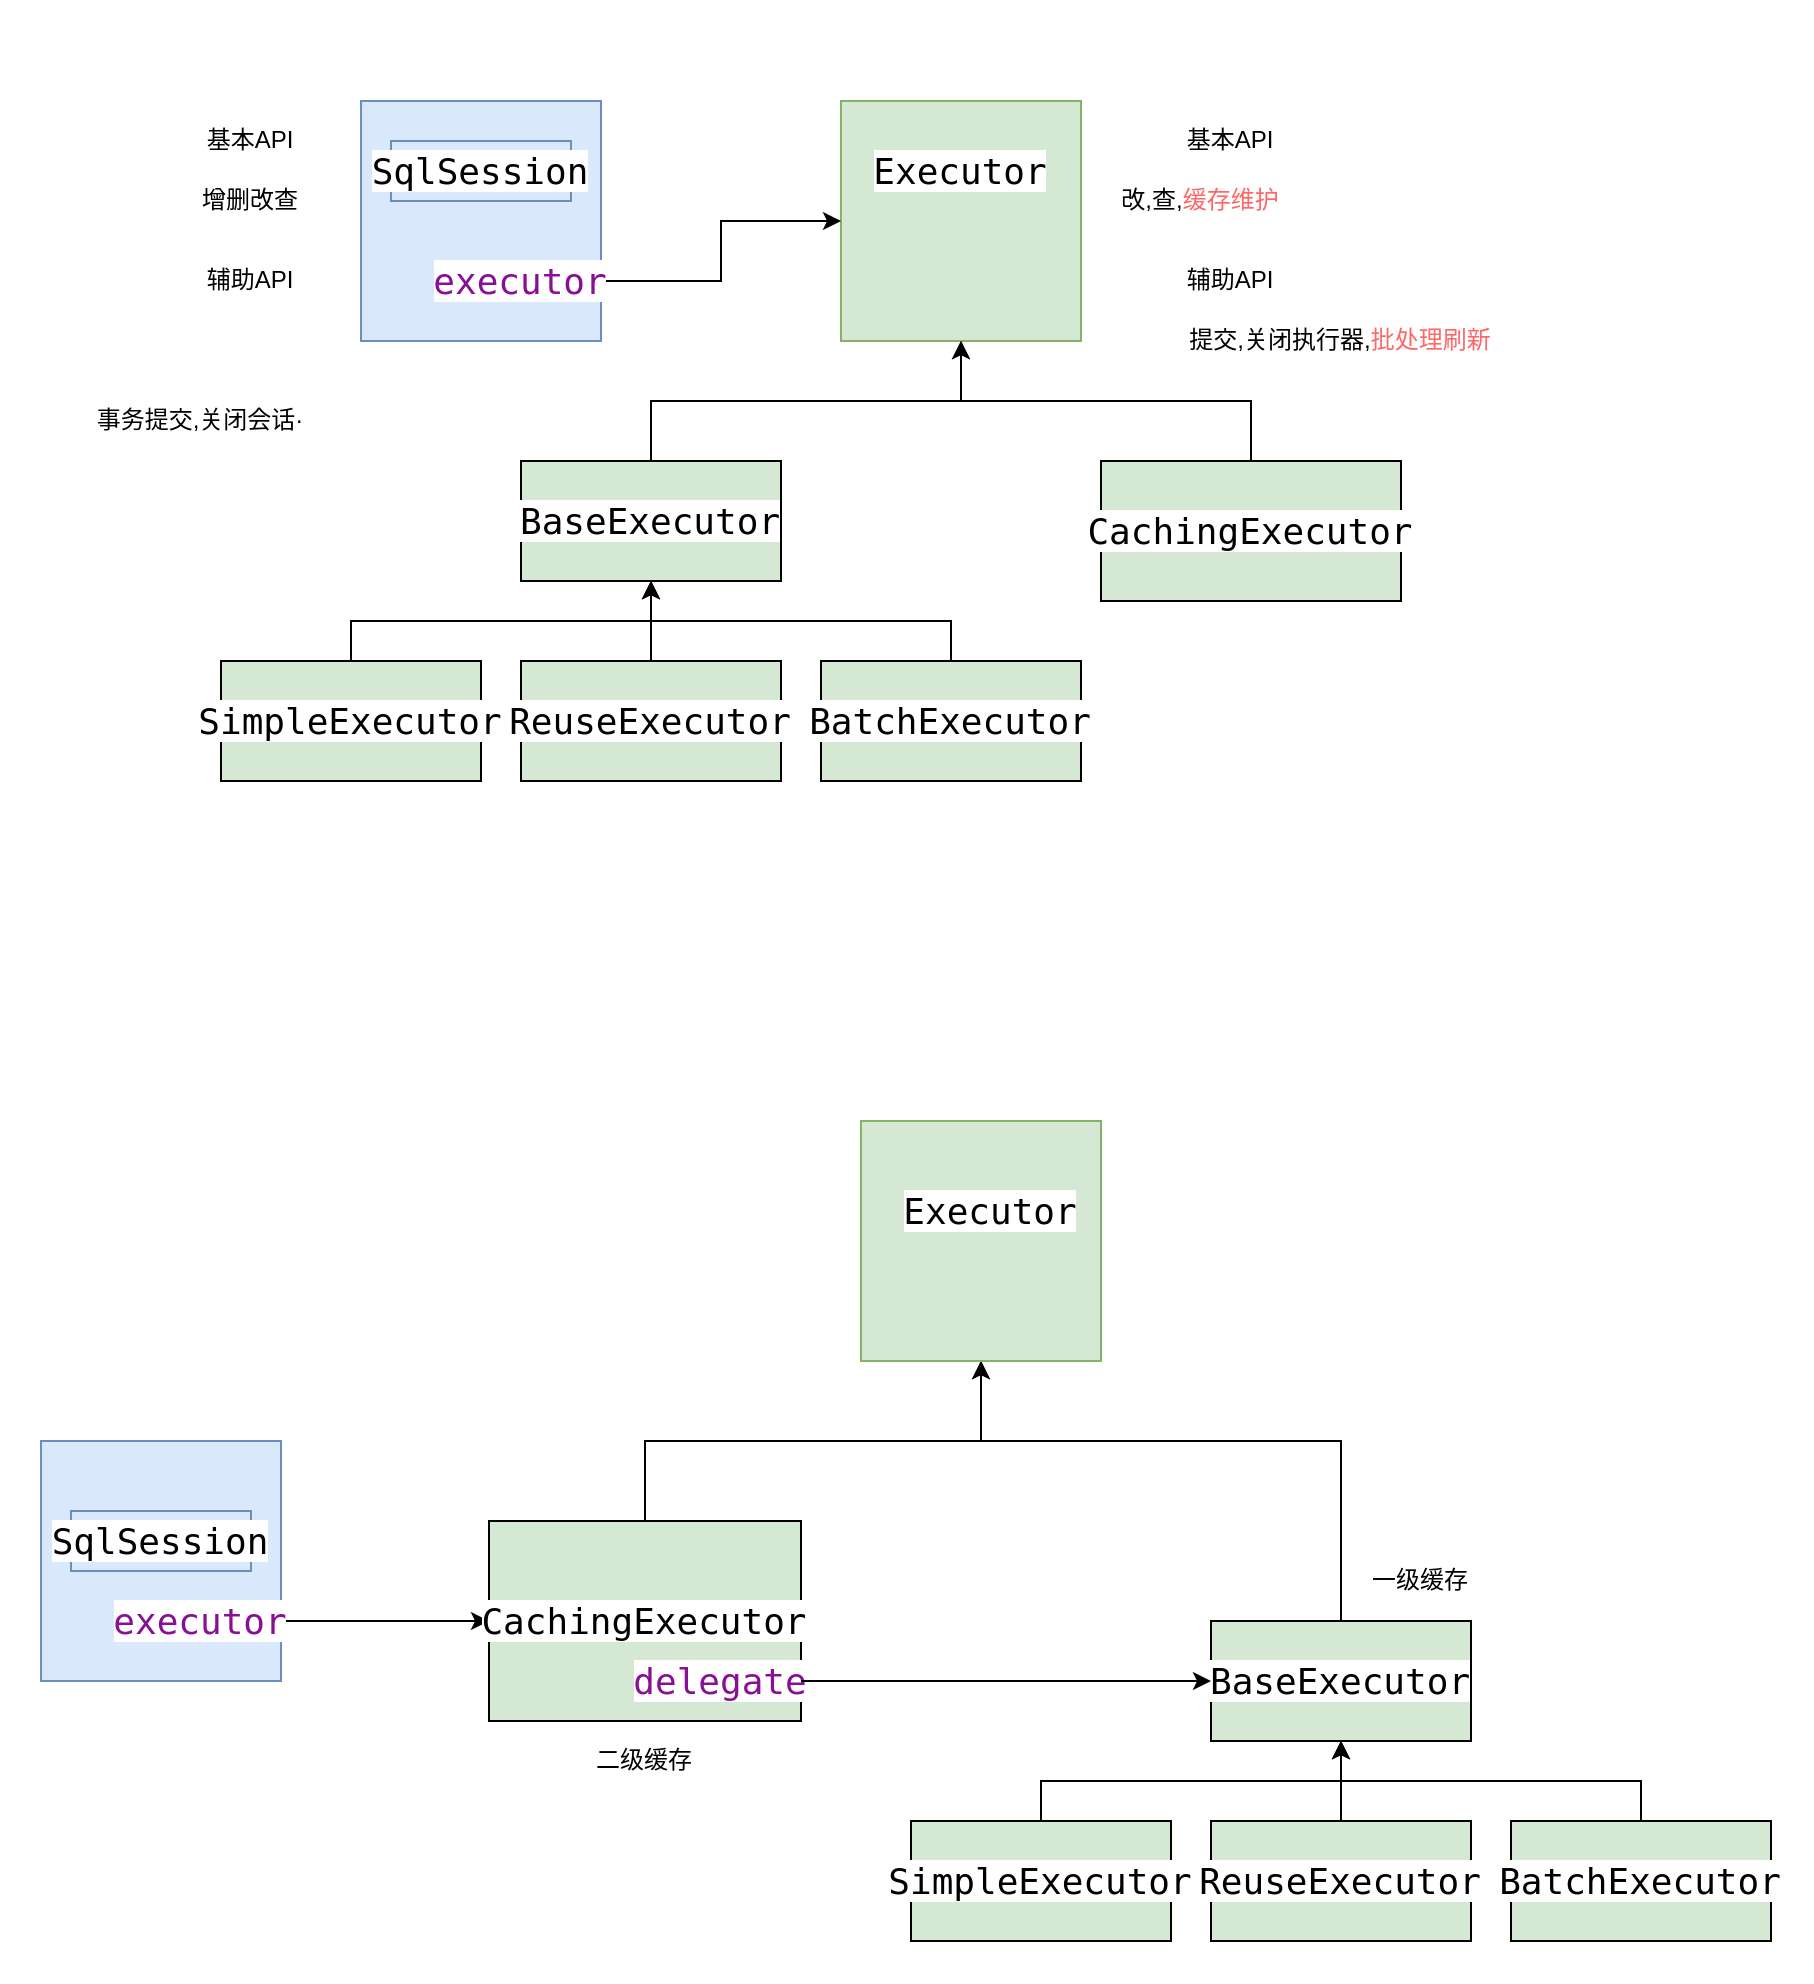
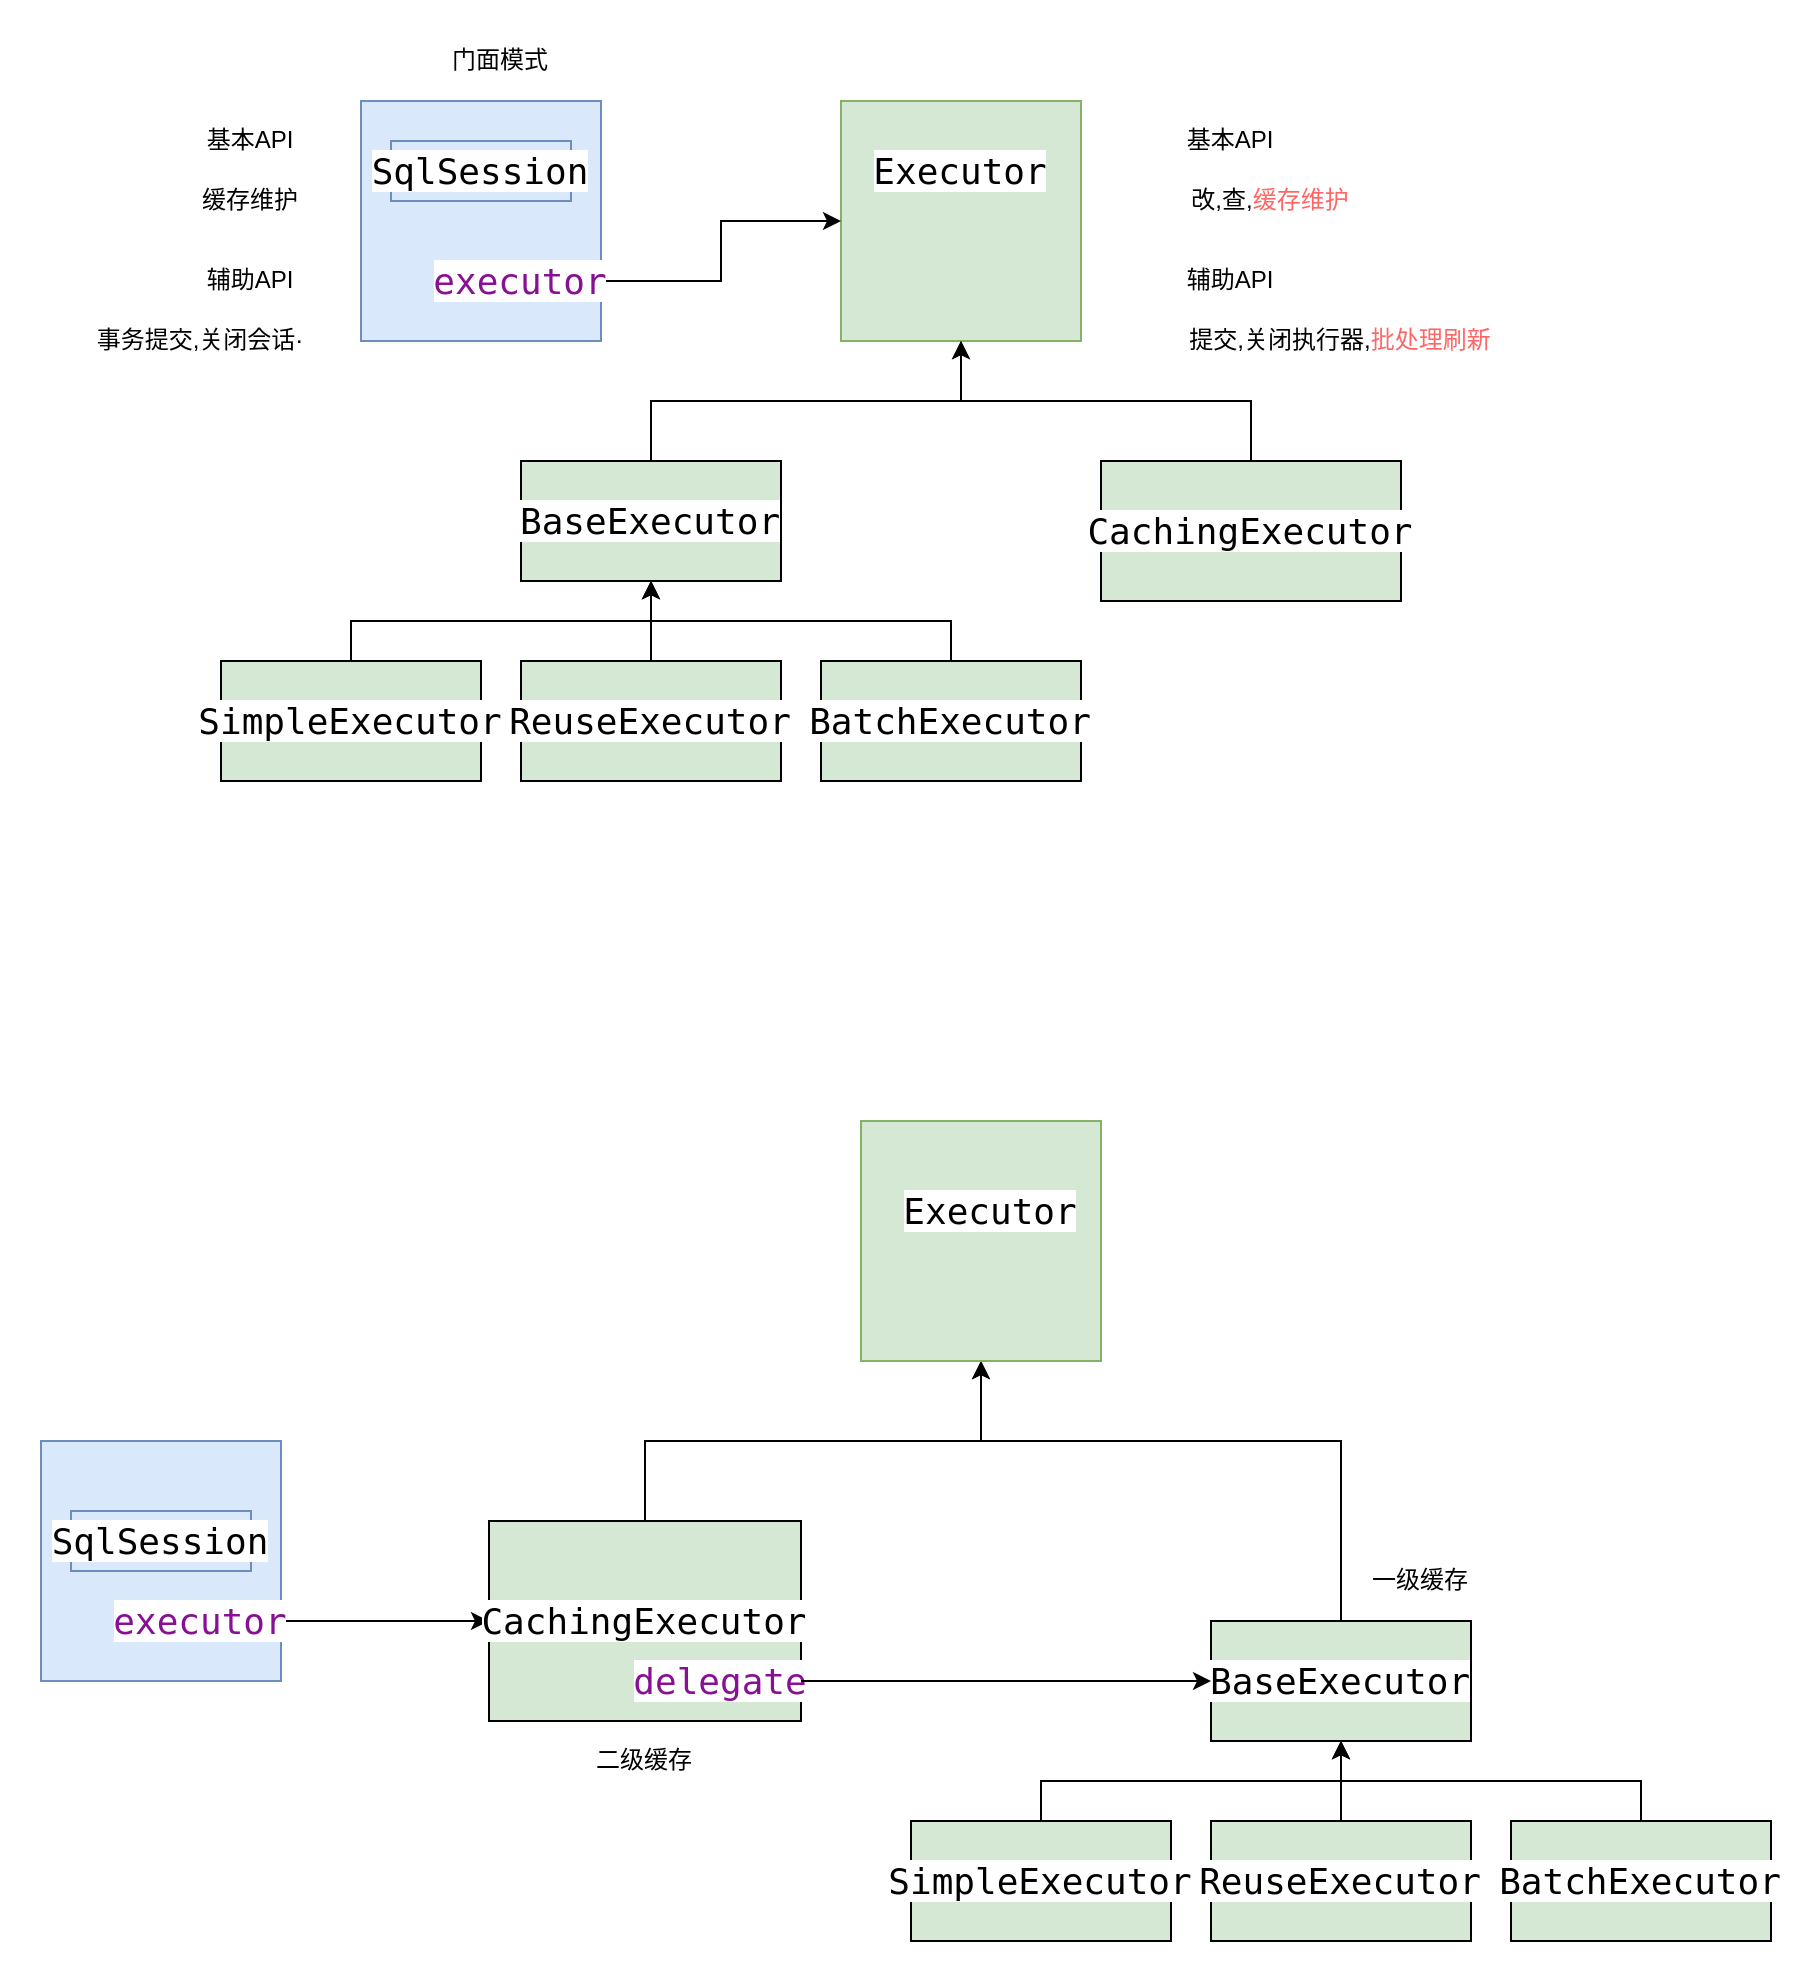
node "门面模式": added
node "增删改查": label "增删改查" -> "缓存维护"
node "改,查,缓存维护": moved (1201, 201) -> (1271, 201)
node "事务提交,关闭会话·": moved (201, 421) -> (201, 341)
